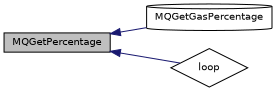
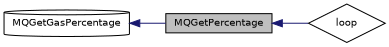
edge "MQGetGasPercentage" -> "MQGetPercentage": reversed
